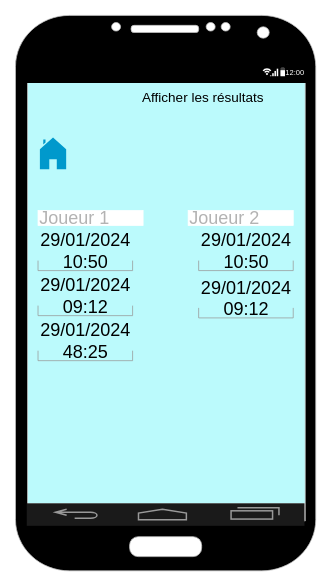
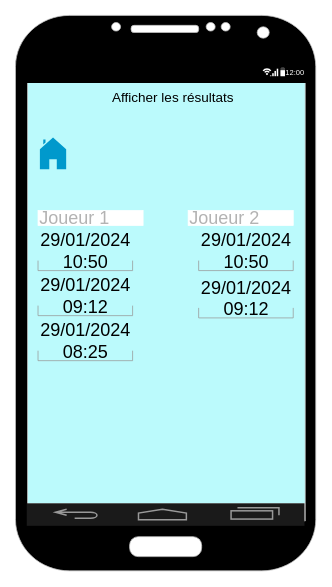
node "Afficher les résultats": moved (203, 98) -> (173, 98)
node "29/01/2024 48:25": label "29/01/2024 48:25" -> "29/01/2024 08:25"
